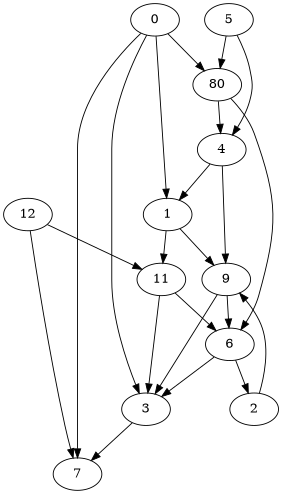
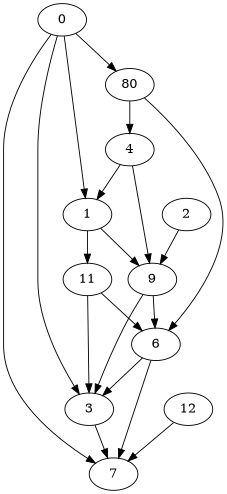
node "5": removed
edge "12" -> "11": removed
edge "6" -> "2": now "6" -> "7"
